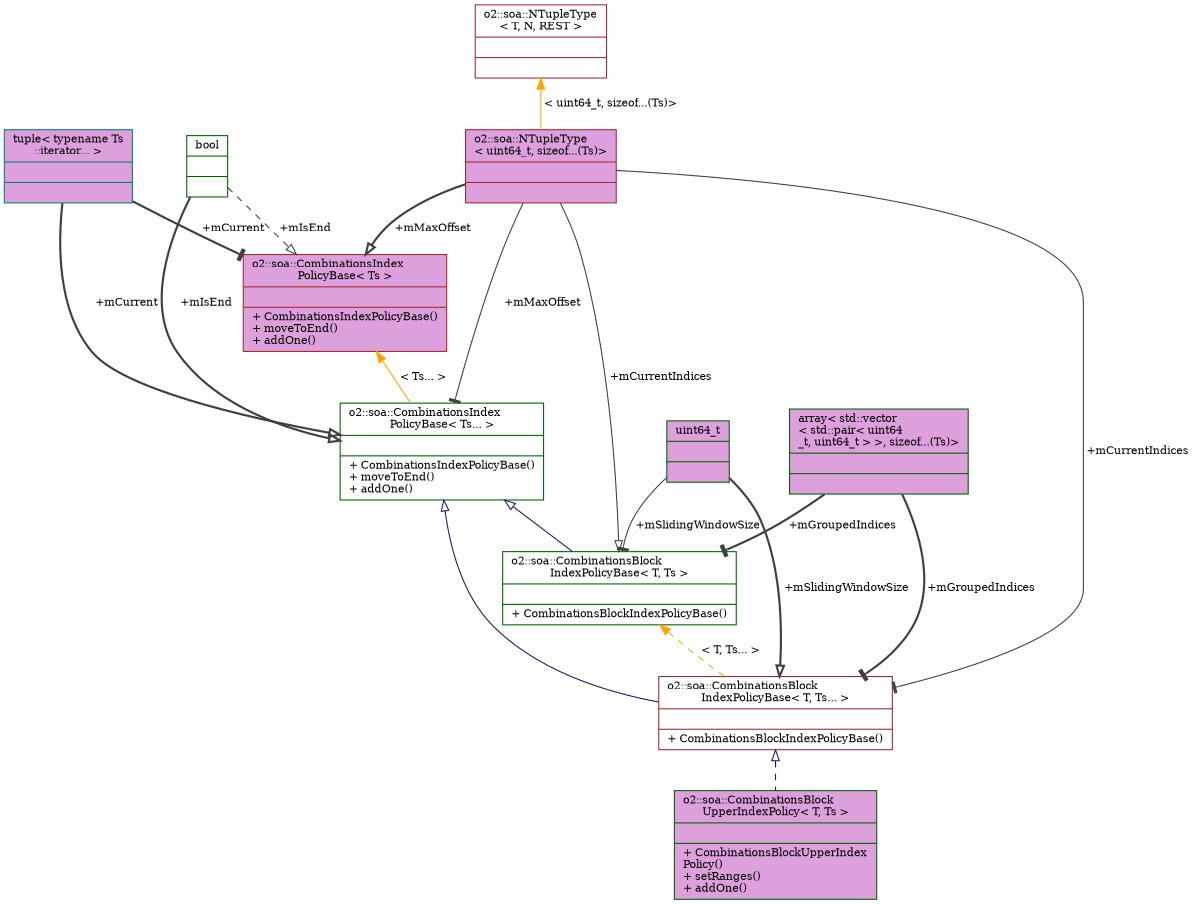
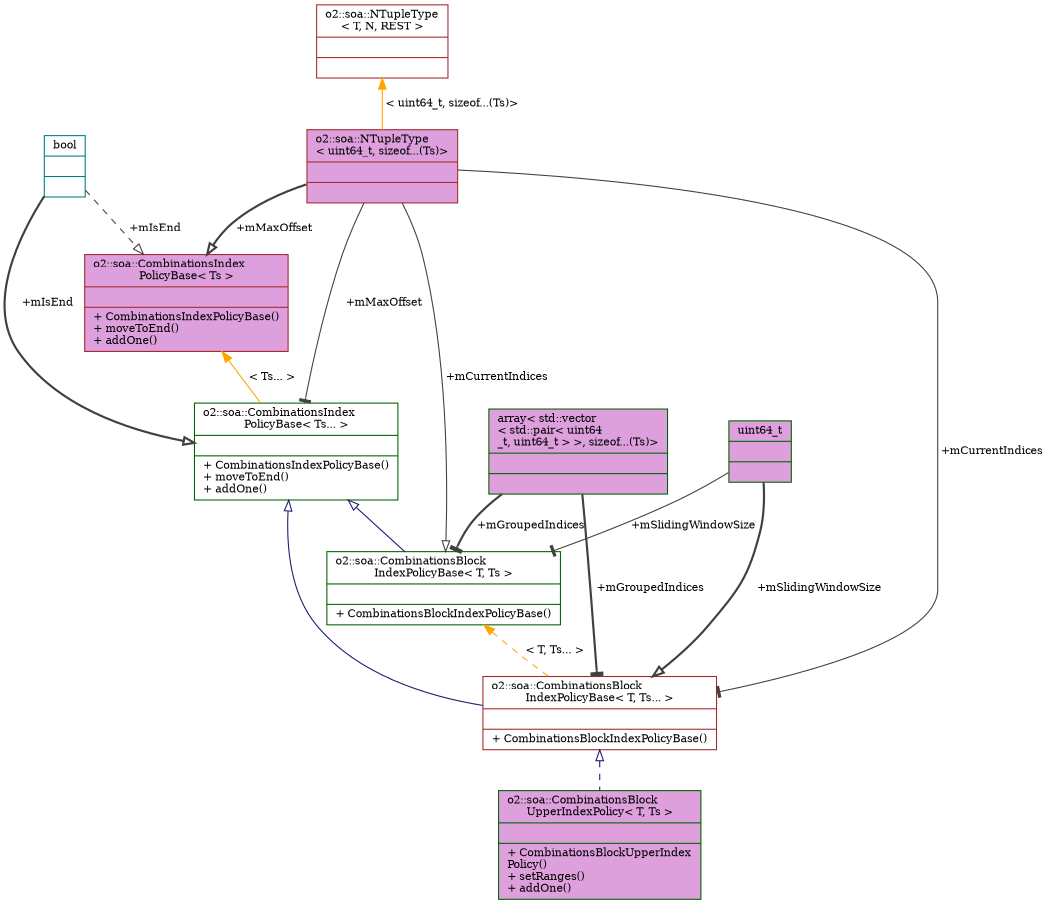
node "tuple< typename Ts": removed
node "bool": color darkgreen -> teal
